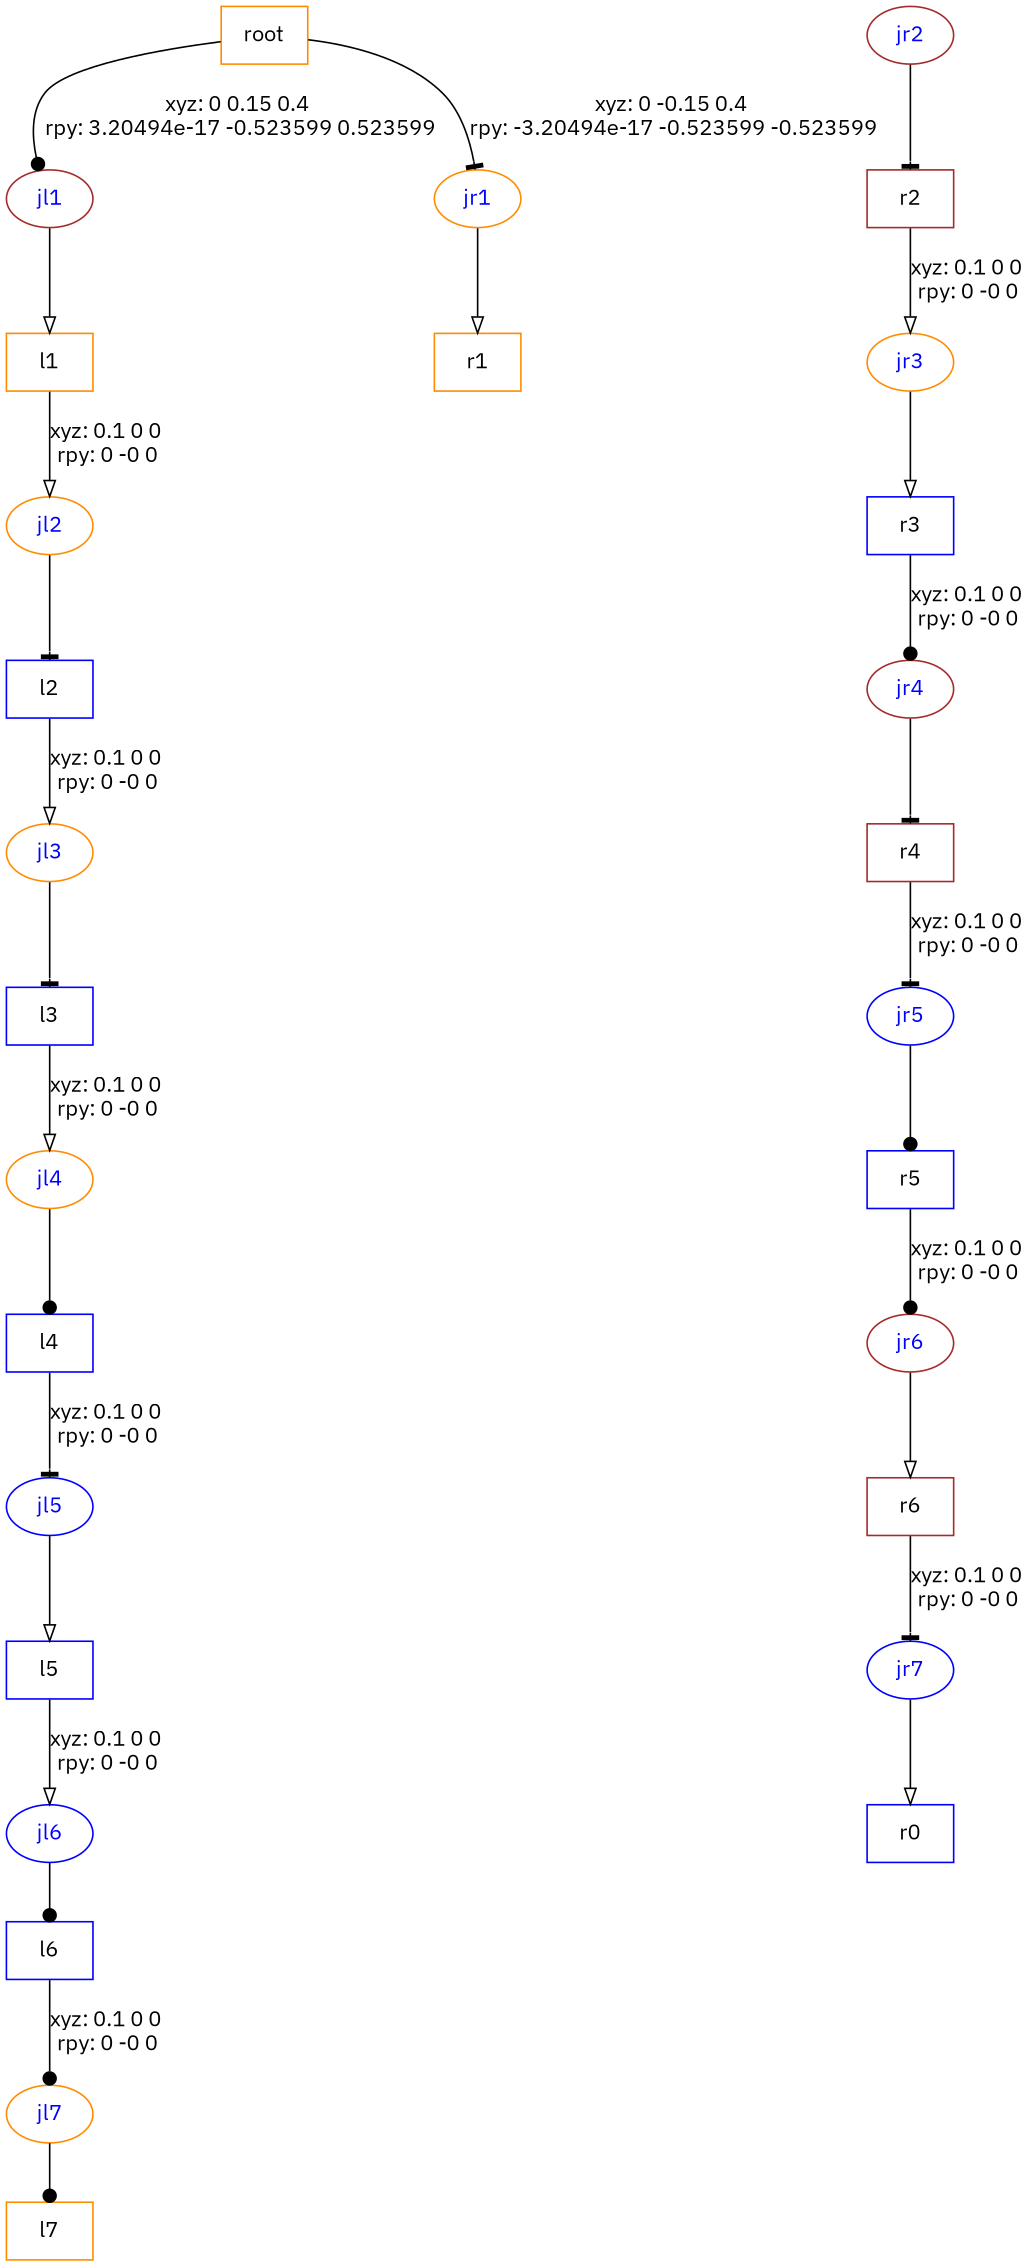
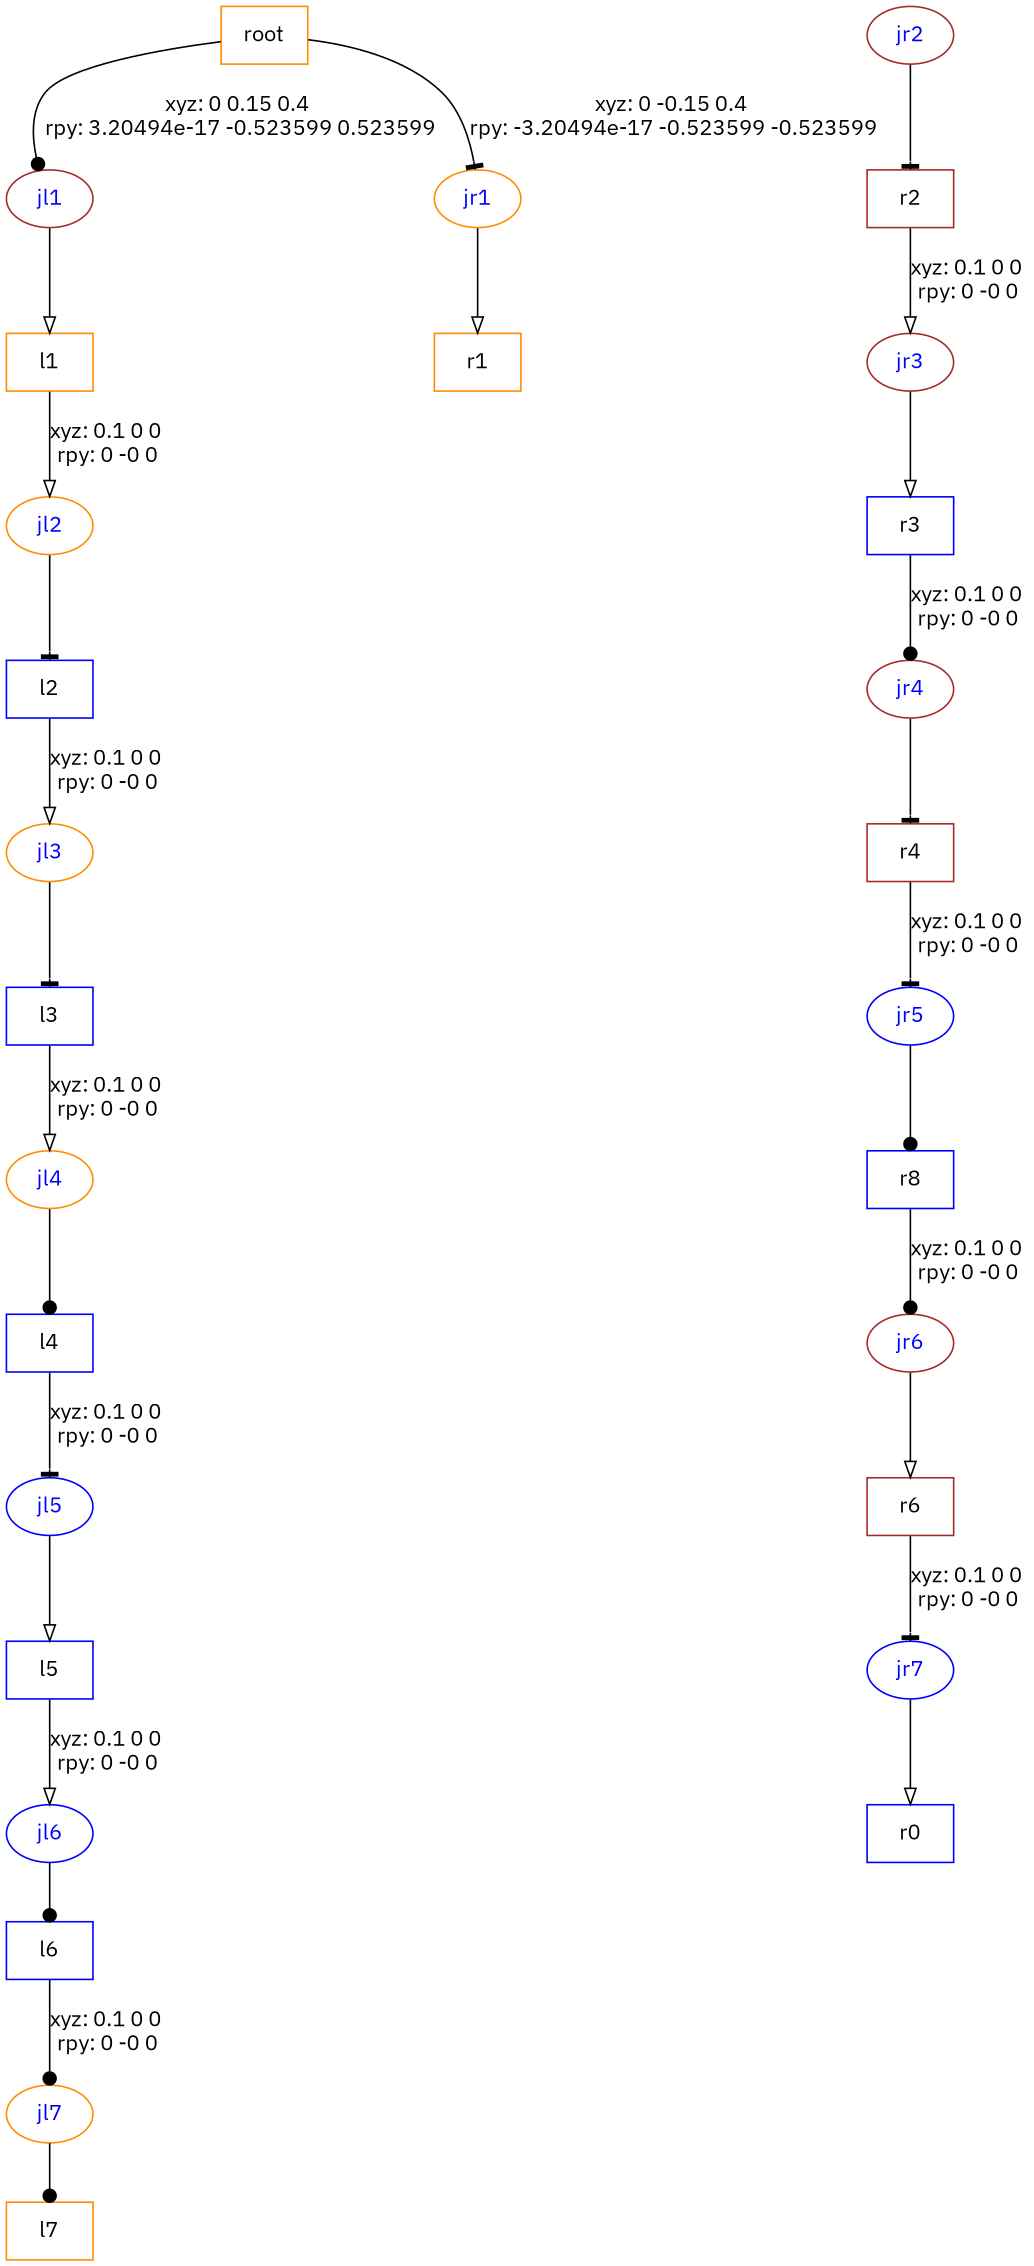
node "jr3": color darkorange -> brown
node "r5": label "r5" -> "r8"
